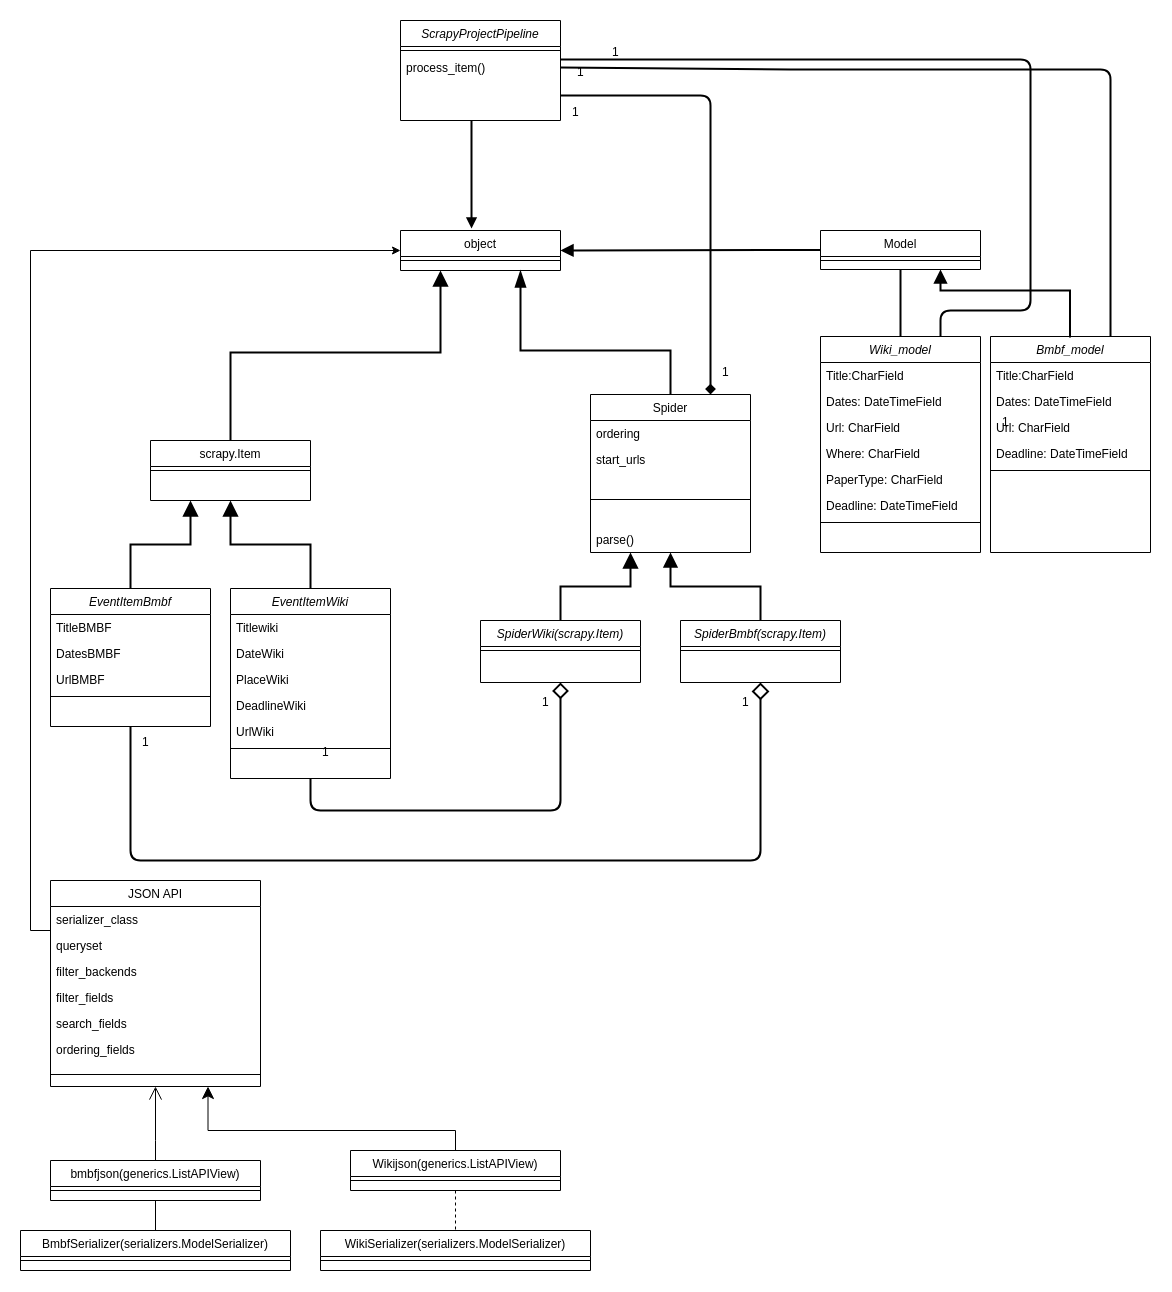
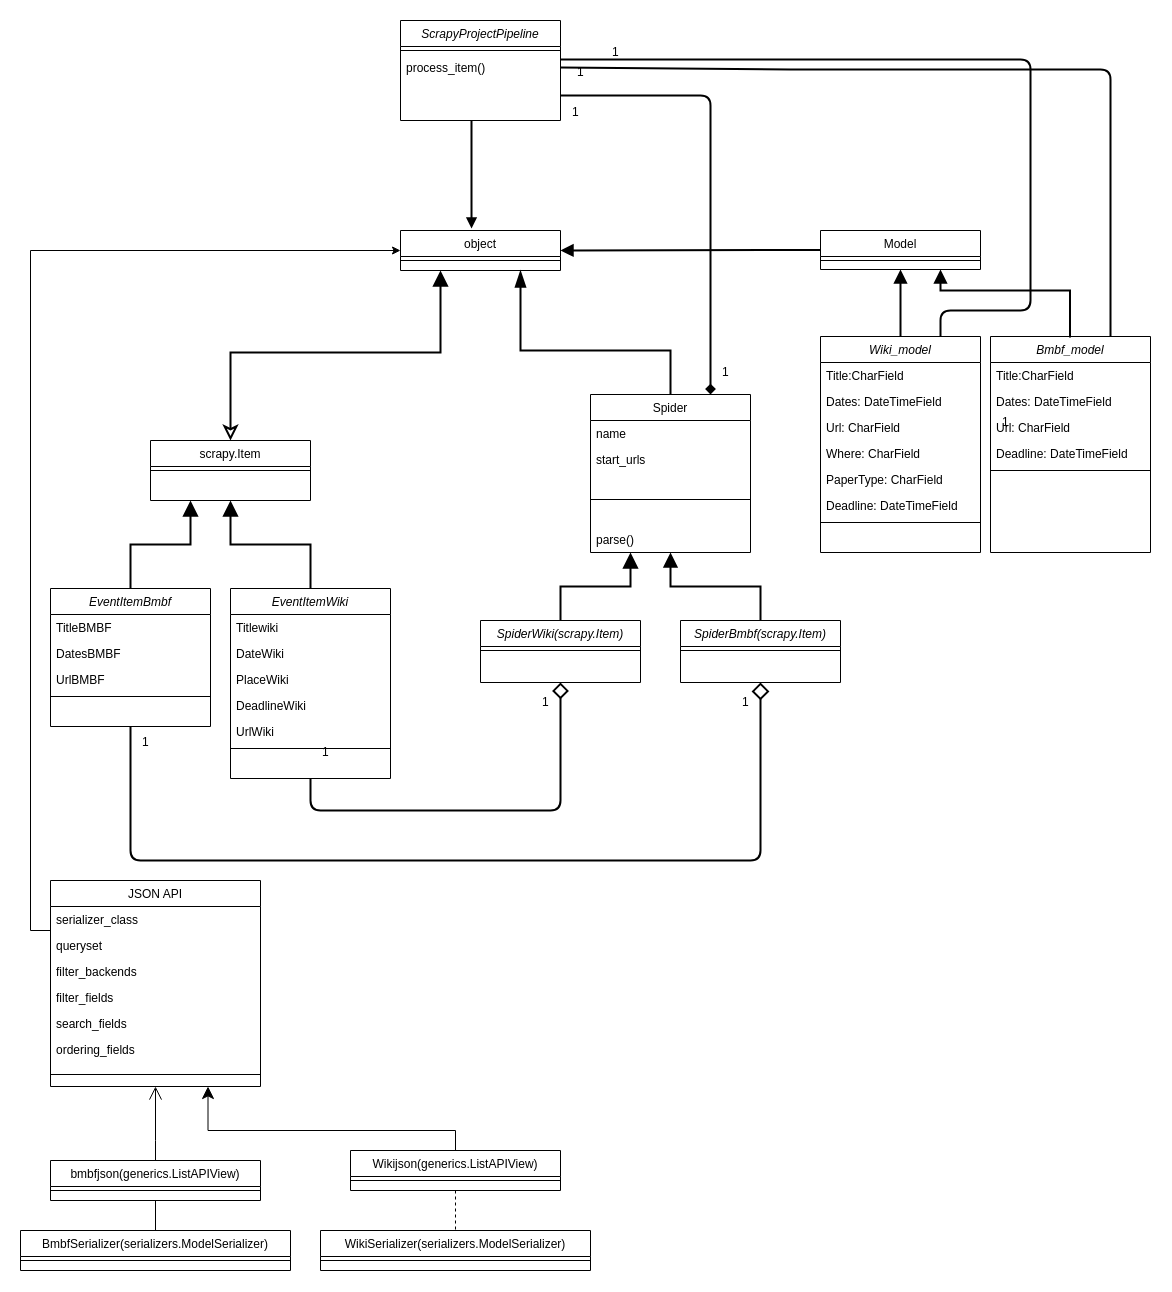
edge "Model" -- "Wiki_model": arrowhead none -> block
edge "scrapy.Item" -> "object": arrowhead none -> classic
node "ordering": label "ordering" -> "name"
